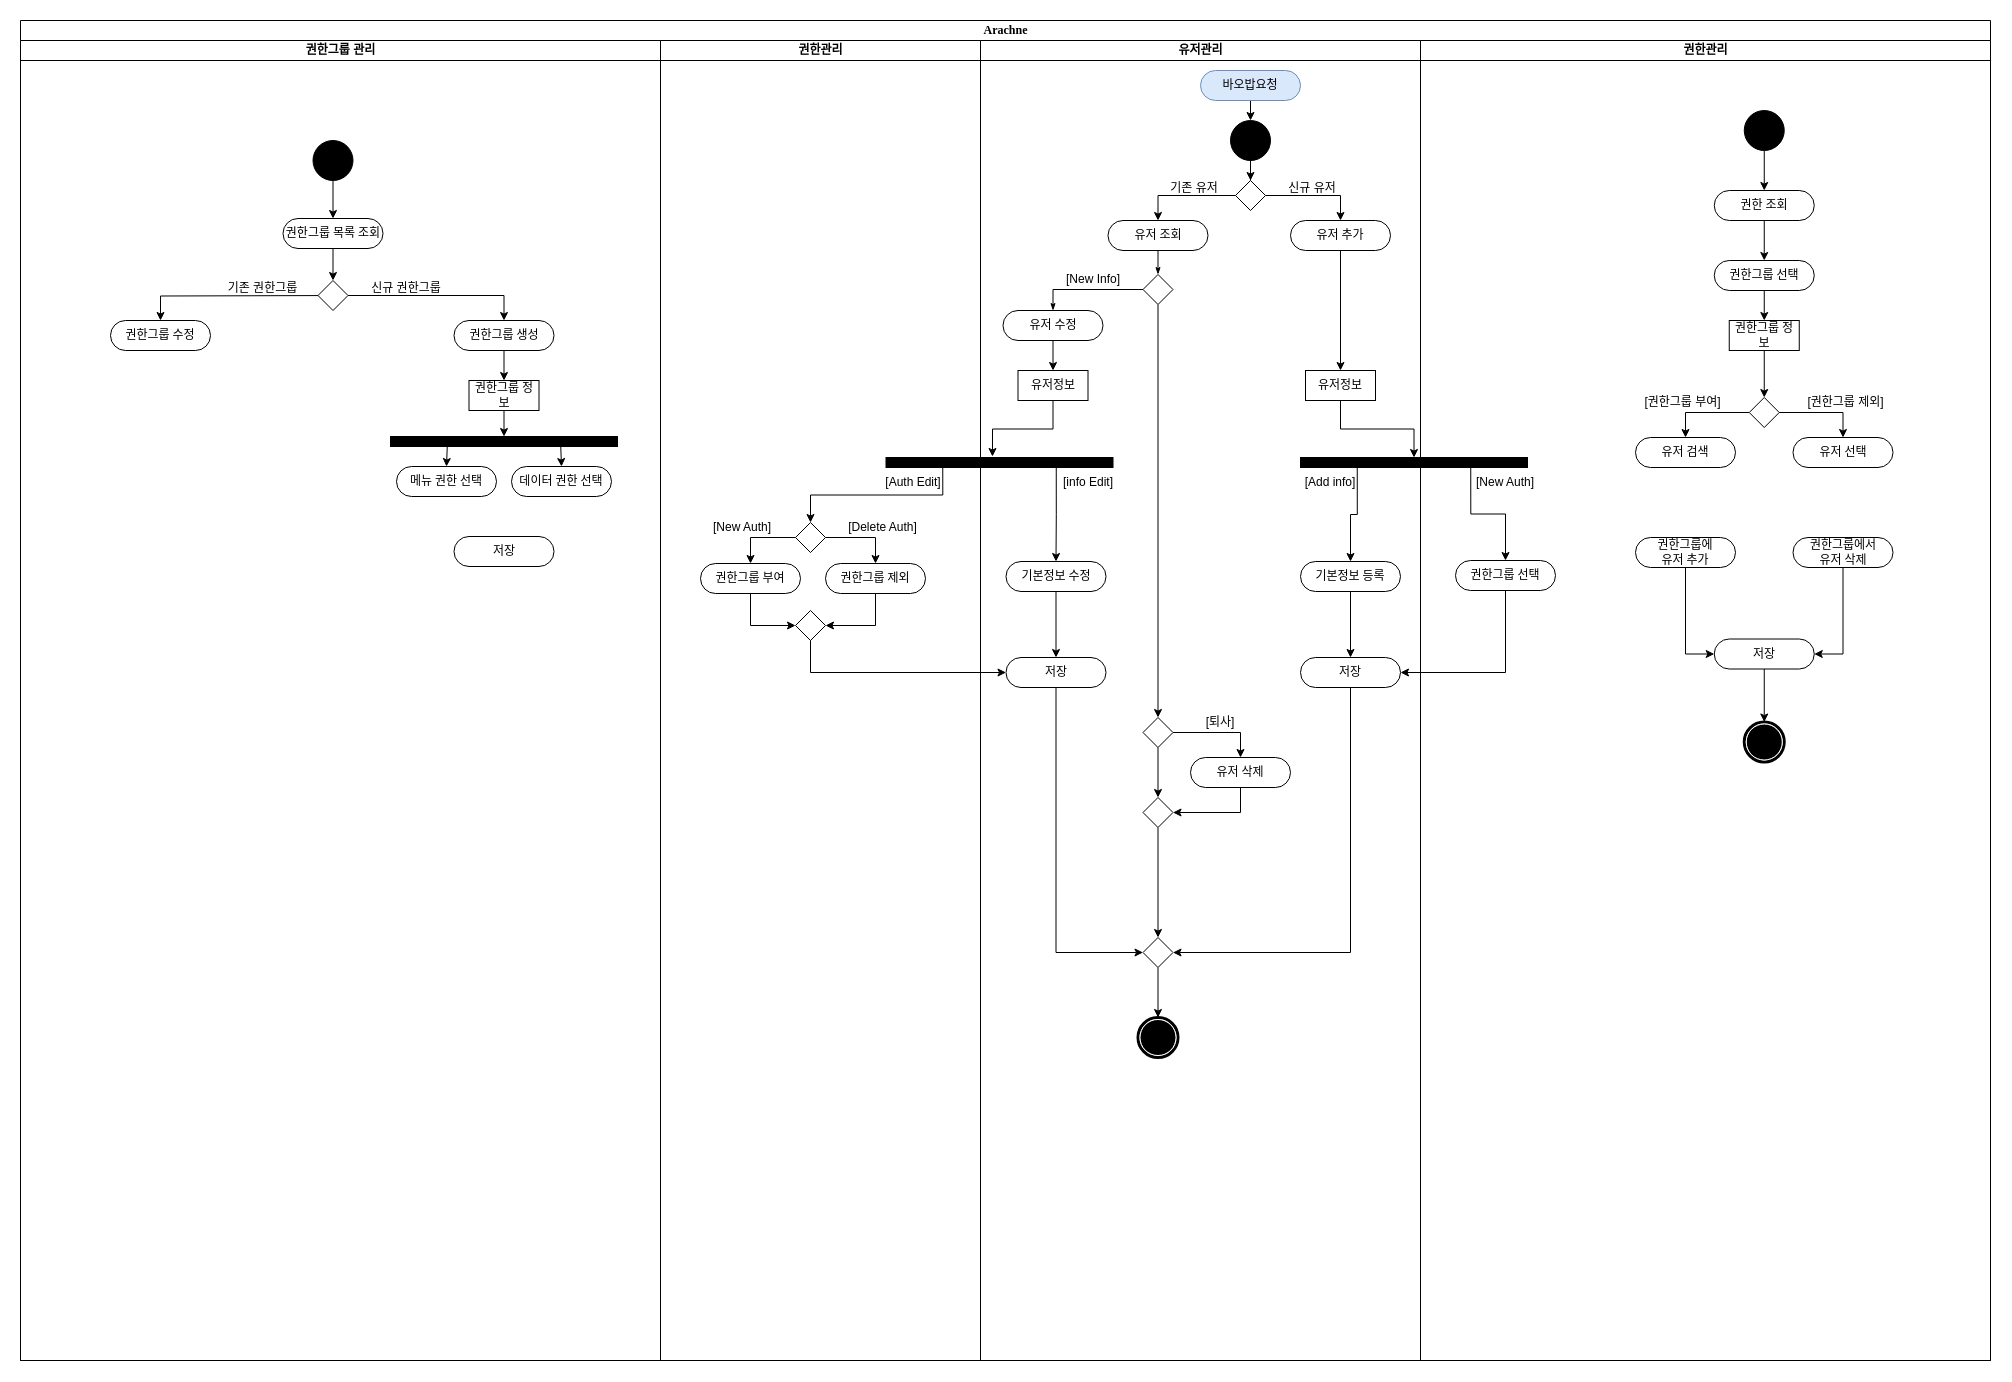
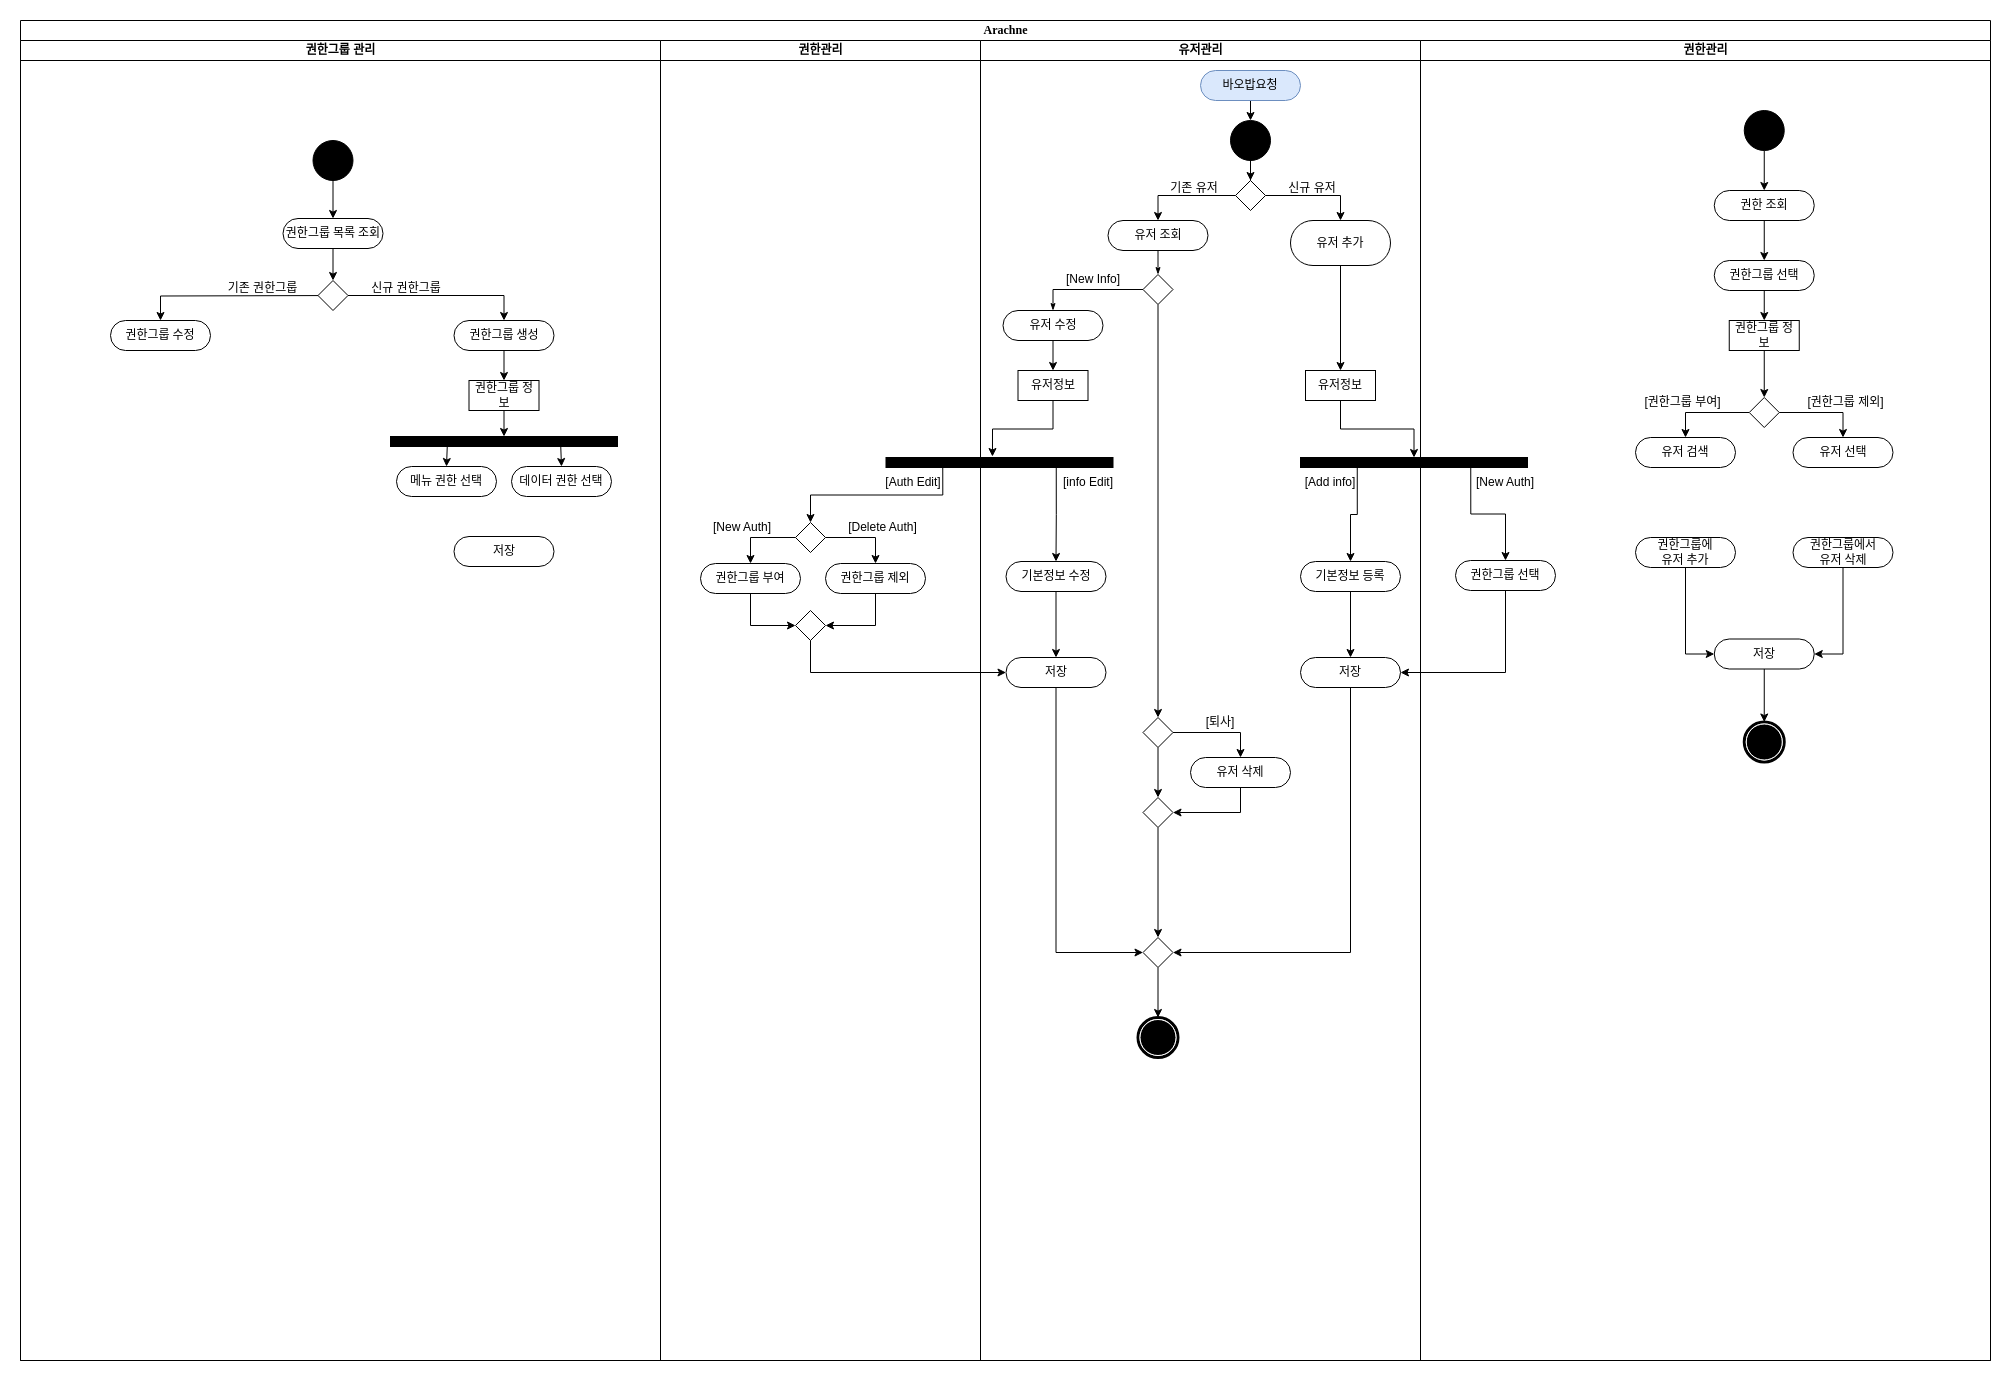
node "유저 추가": size 100x30 -> 100x45
